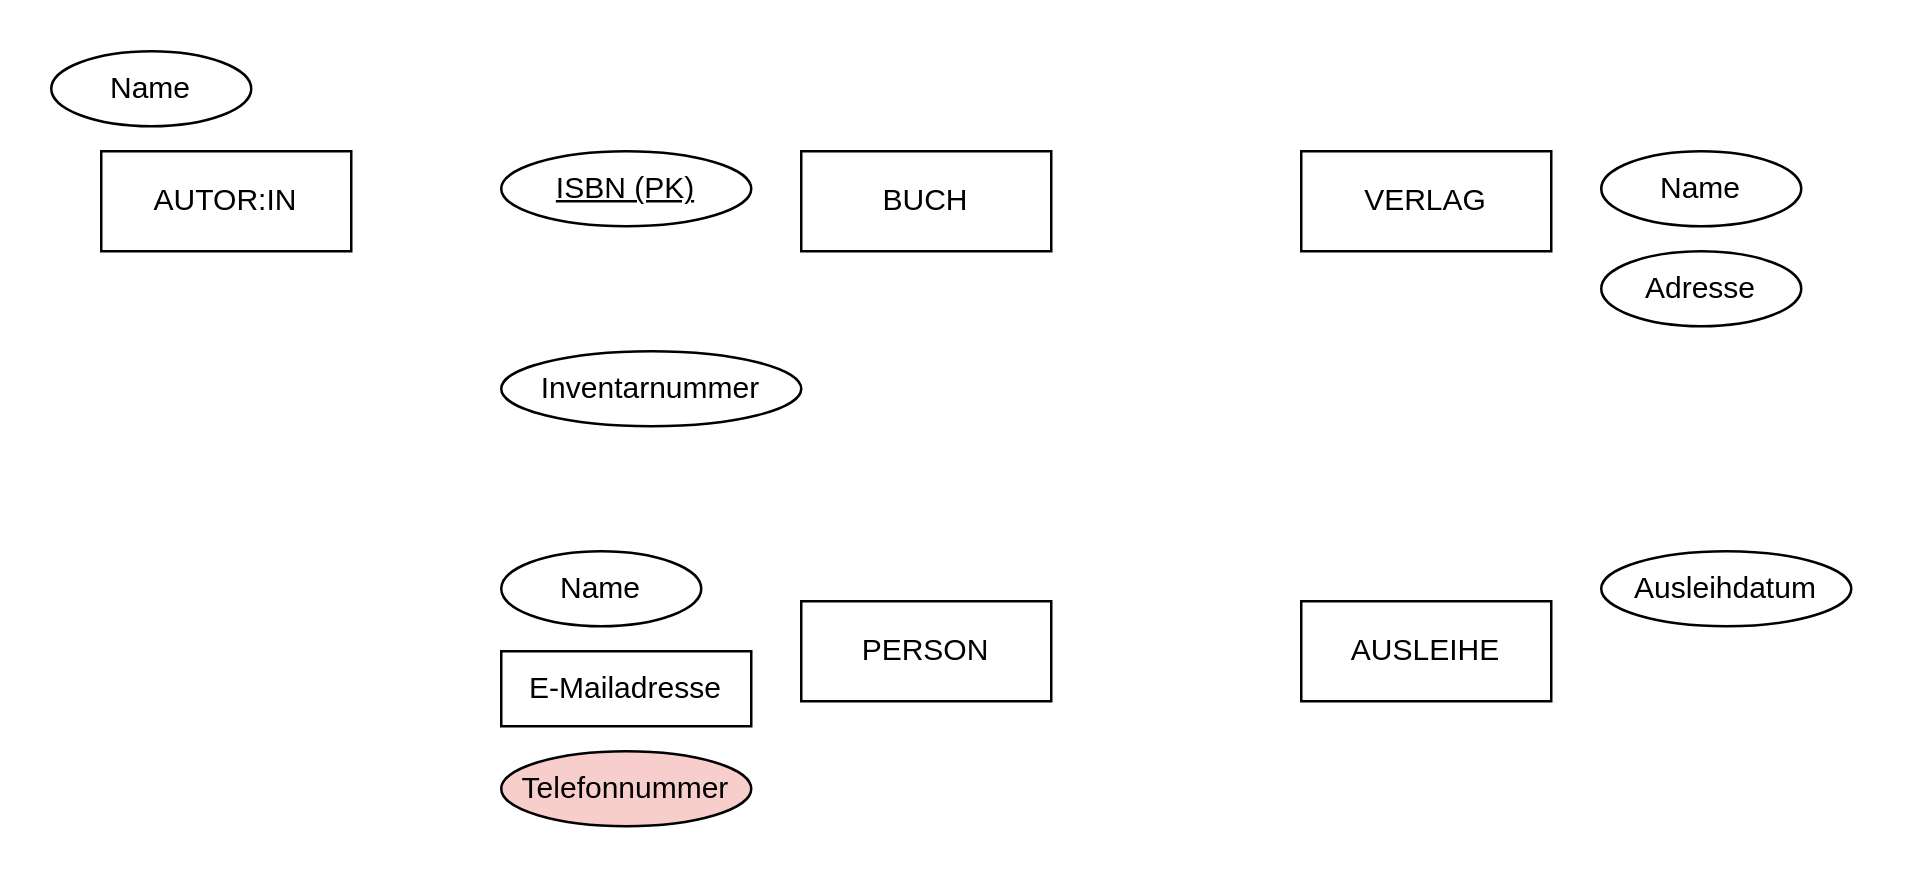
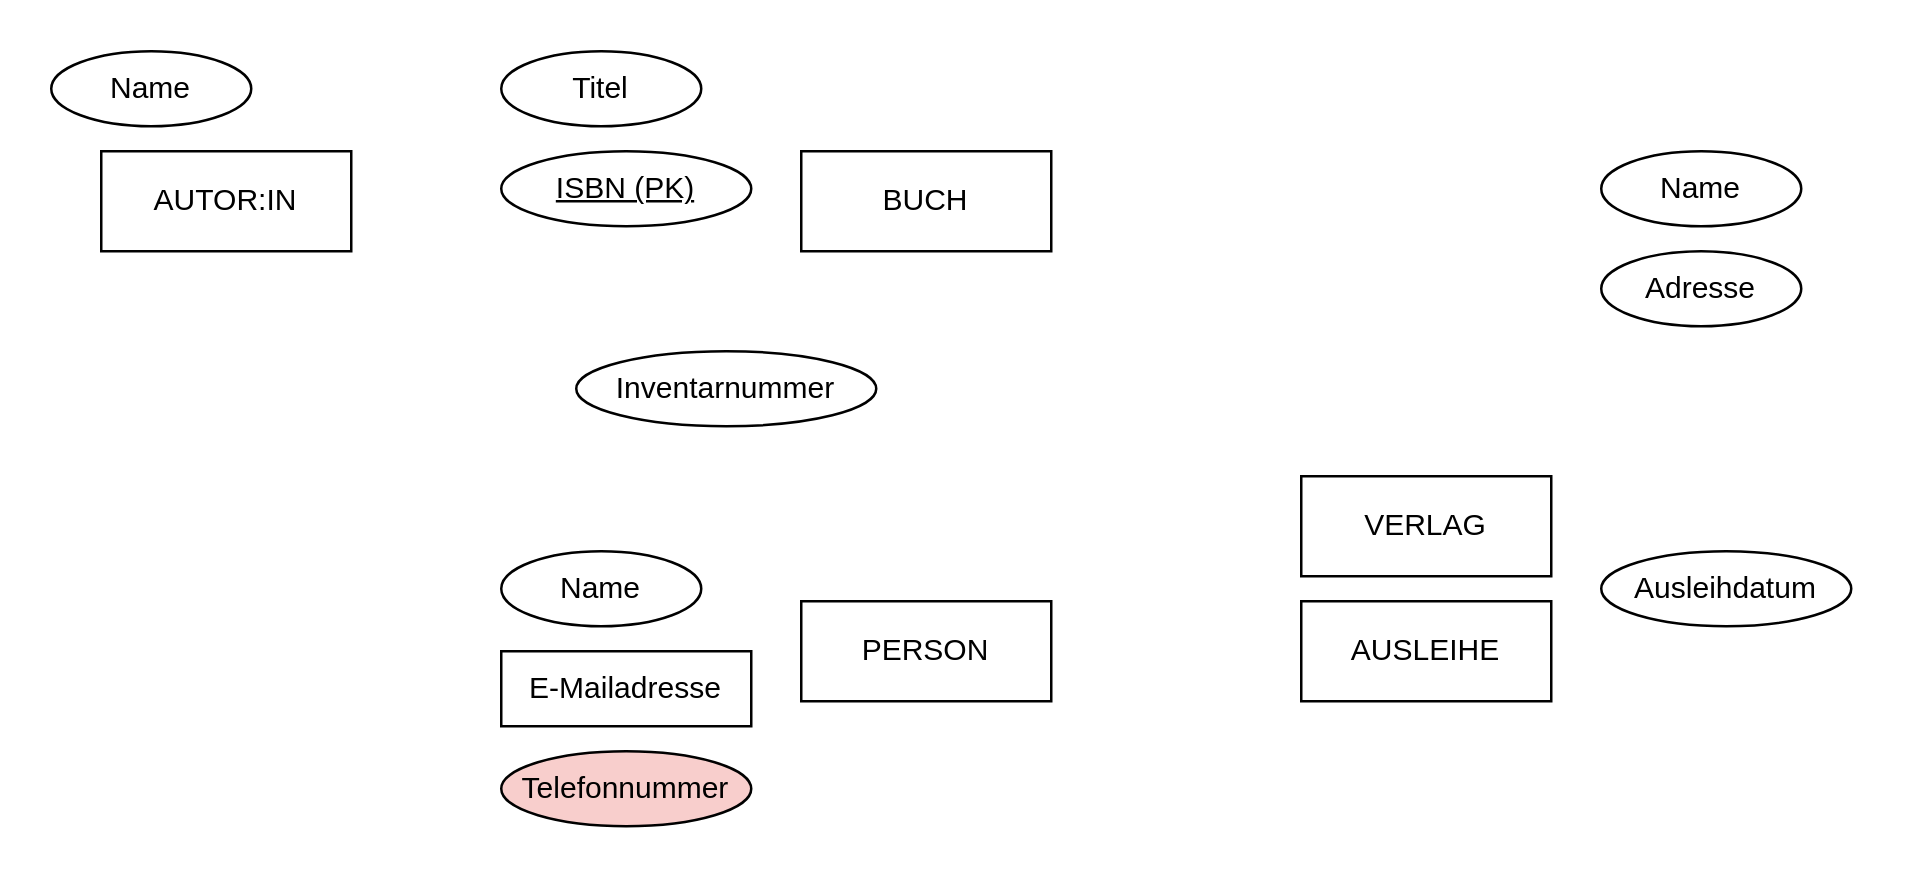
node "Titel": added
node "VERLAG": moved (1426, 201) -> (1426, 526)
node "Inventarnummer": moved (651, 389) -> (726, 389)
